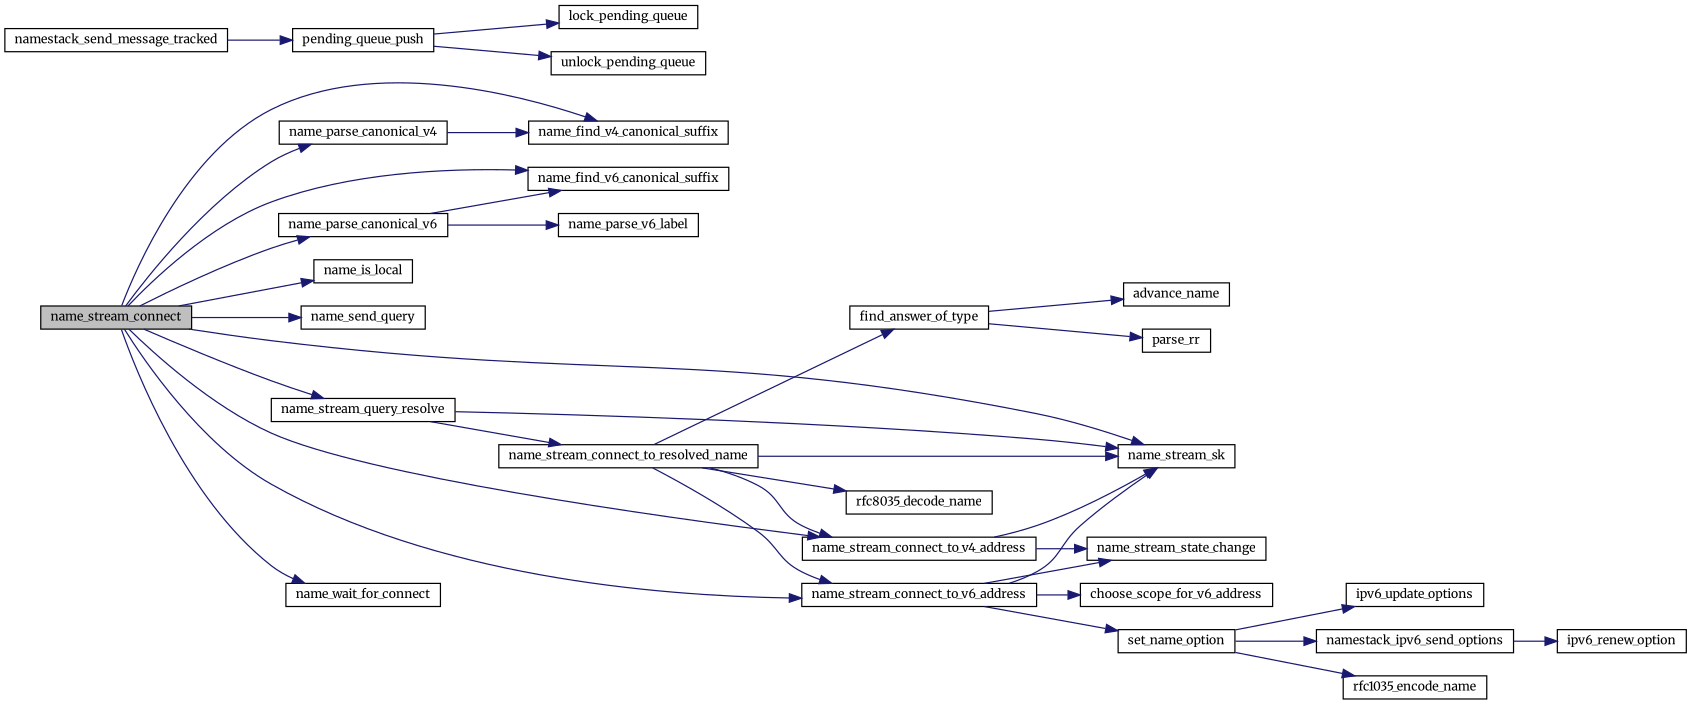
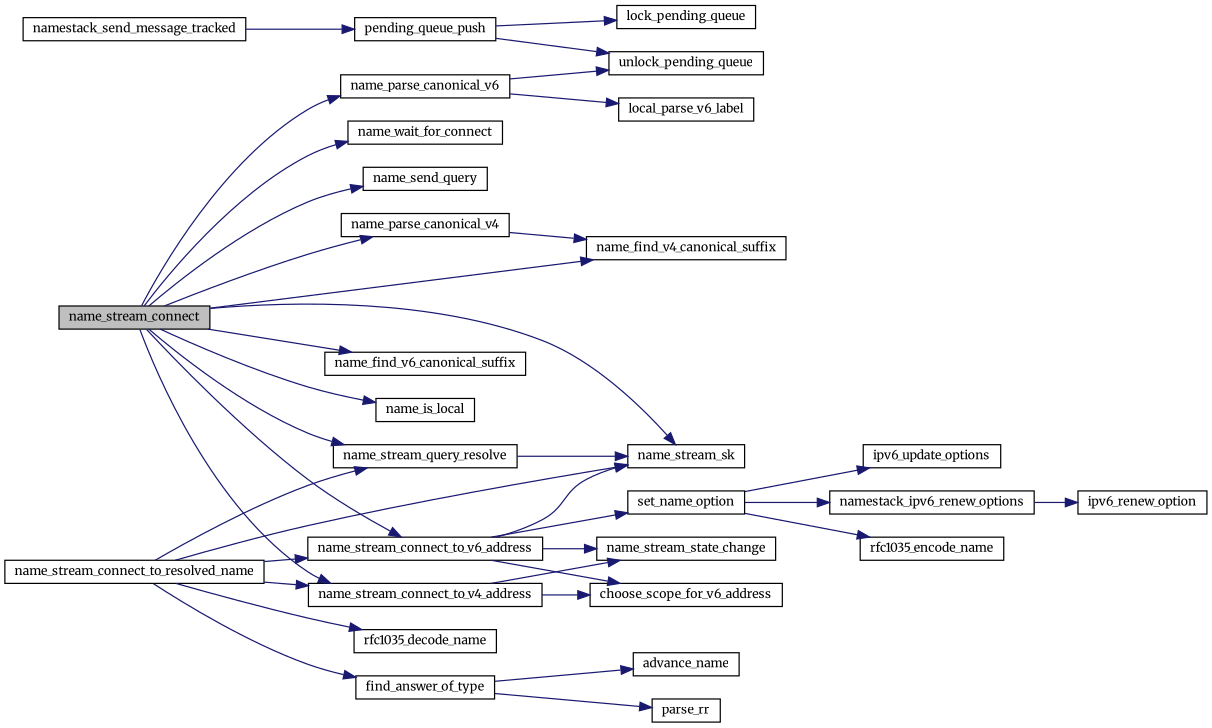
edge "name_parse_canonical_v6" -> "name_find_v6_canonical_suffix": now "name_parse_canonical_v6" -> "unlock_pending_queue"
node "name_parse_v6_label": label "name_parse_v6_label" -> "local_parse_v6_label"
edge "name_stream_query_resolve" -> "name_stream_connect_to_resolved_name": reversed
node "rfc8035_decode_name": label "rfc8035_decode_name" -> "rfc1035_decode_name"
edge "name_stream_connect_to_v4_address" -> "name_stream_sk": now "name_stream_connect_to_v4_address" -> "choose_scope_for_v6_address"
node "namestack_ipv6_send_options": label "namestack_ipv6_send_options" -> "namestack_ipv6_renew_options"
